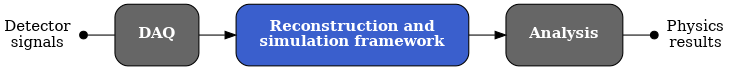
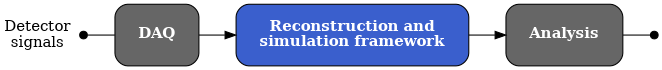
node "Physics results": removed
